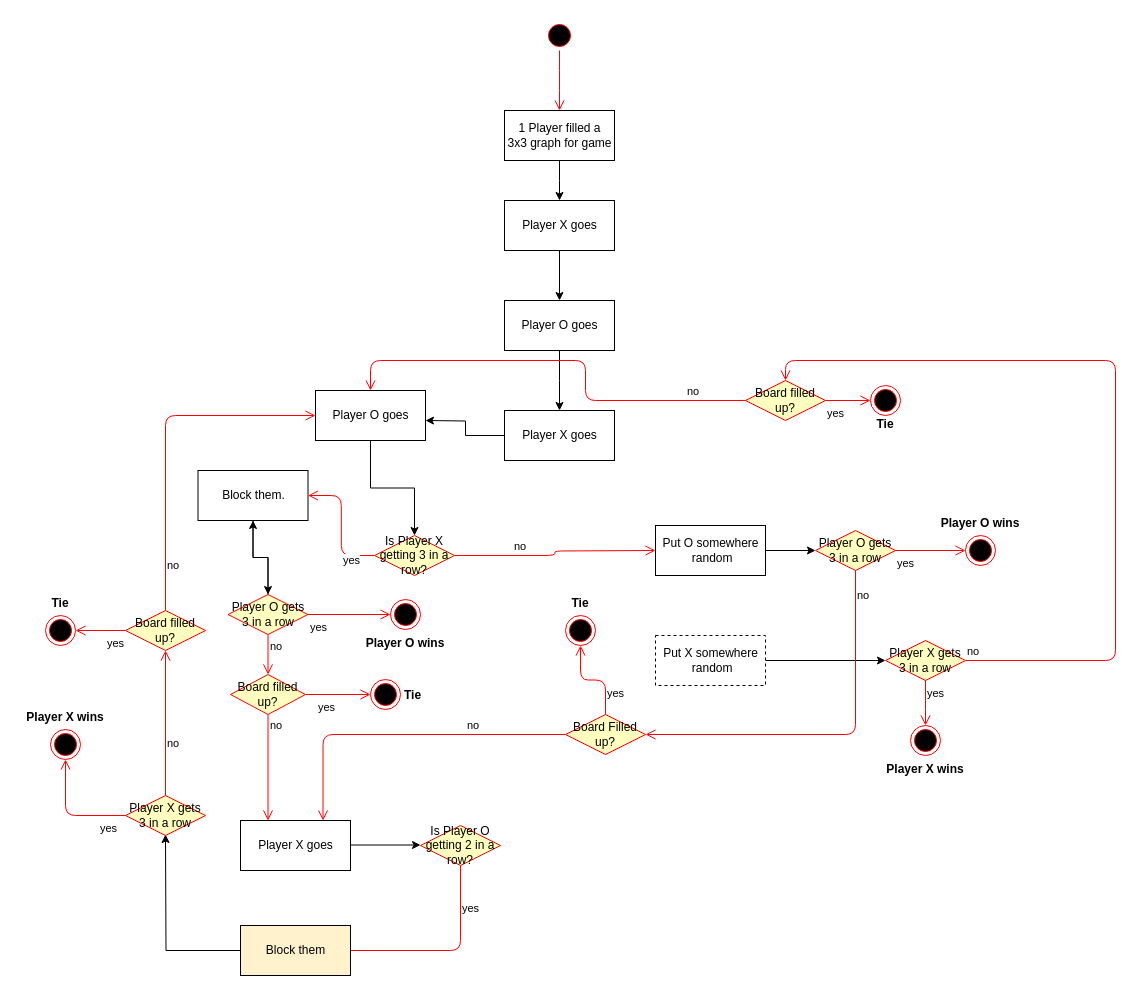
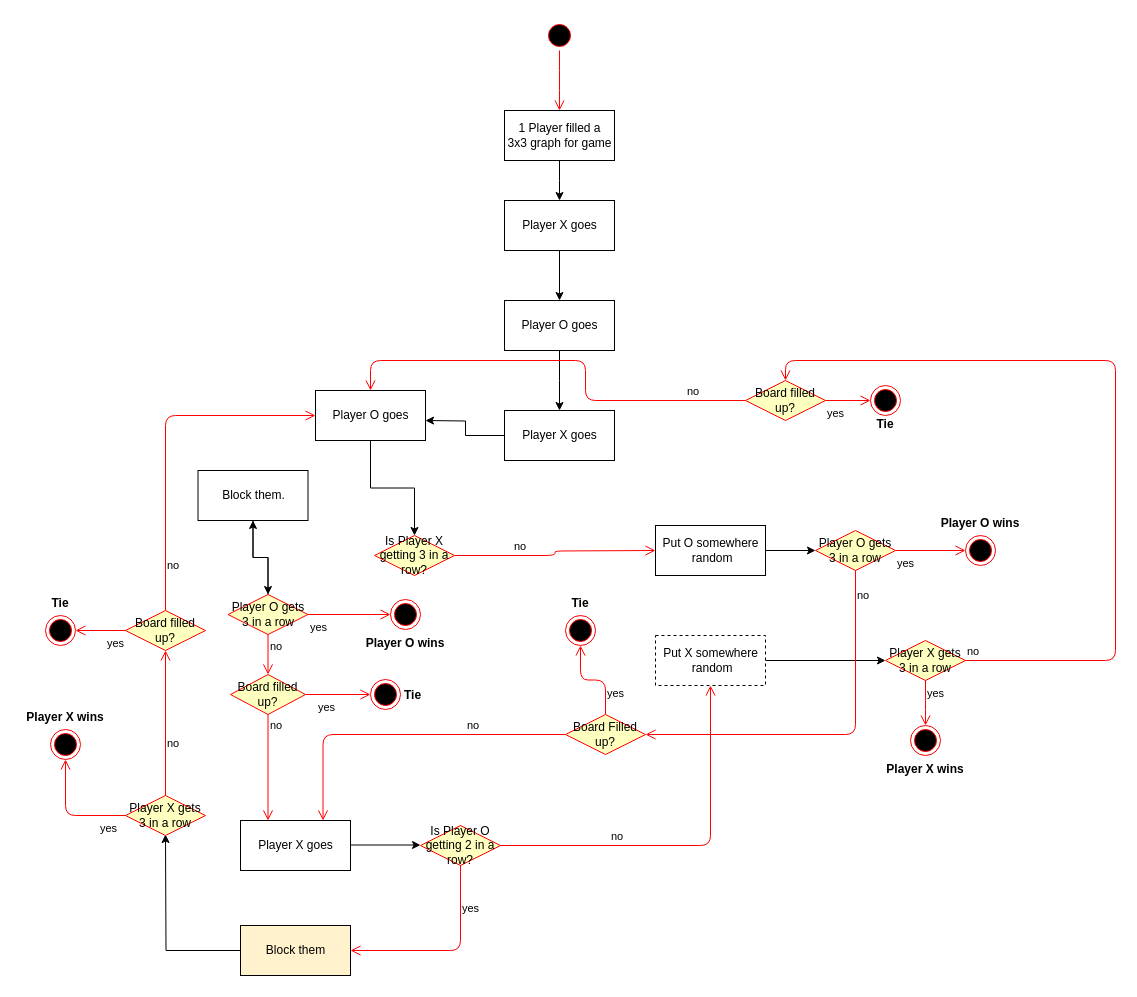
edge "Is Player X getting 3 in a row?" -> "Block them.": removed, label "yes"
edge "Is Player O getting 2 in a row?" -> "Put X somewhere random": added, label "no"
edge "Is Player O getting 2 in a row?" -- "Block them": arrowhead none -> open
